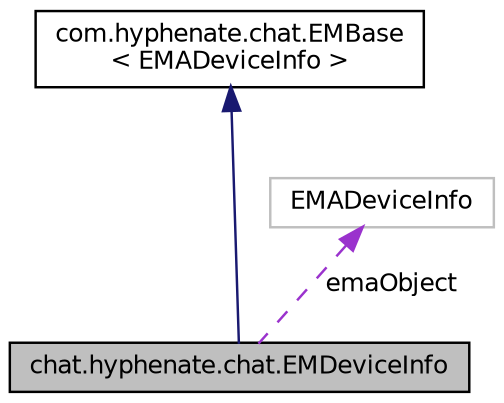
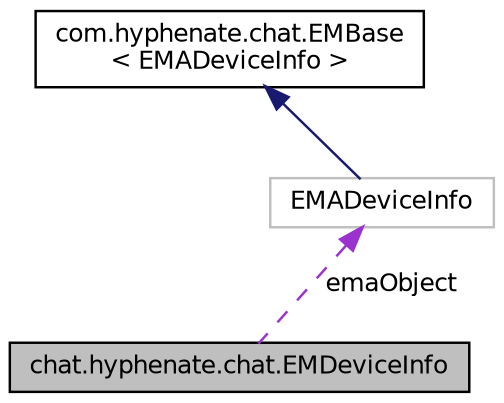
edge "chat.hyphenate.chat.EMDeviceInfo" -> "com.hyphenate.chat.EMBase < EMADeviceInfo >": now "EMADeviceInfo" -> "com.hyphenate.chat.EMBase < EMADeviceInfo >"
